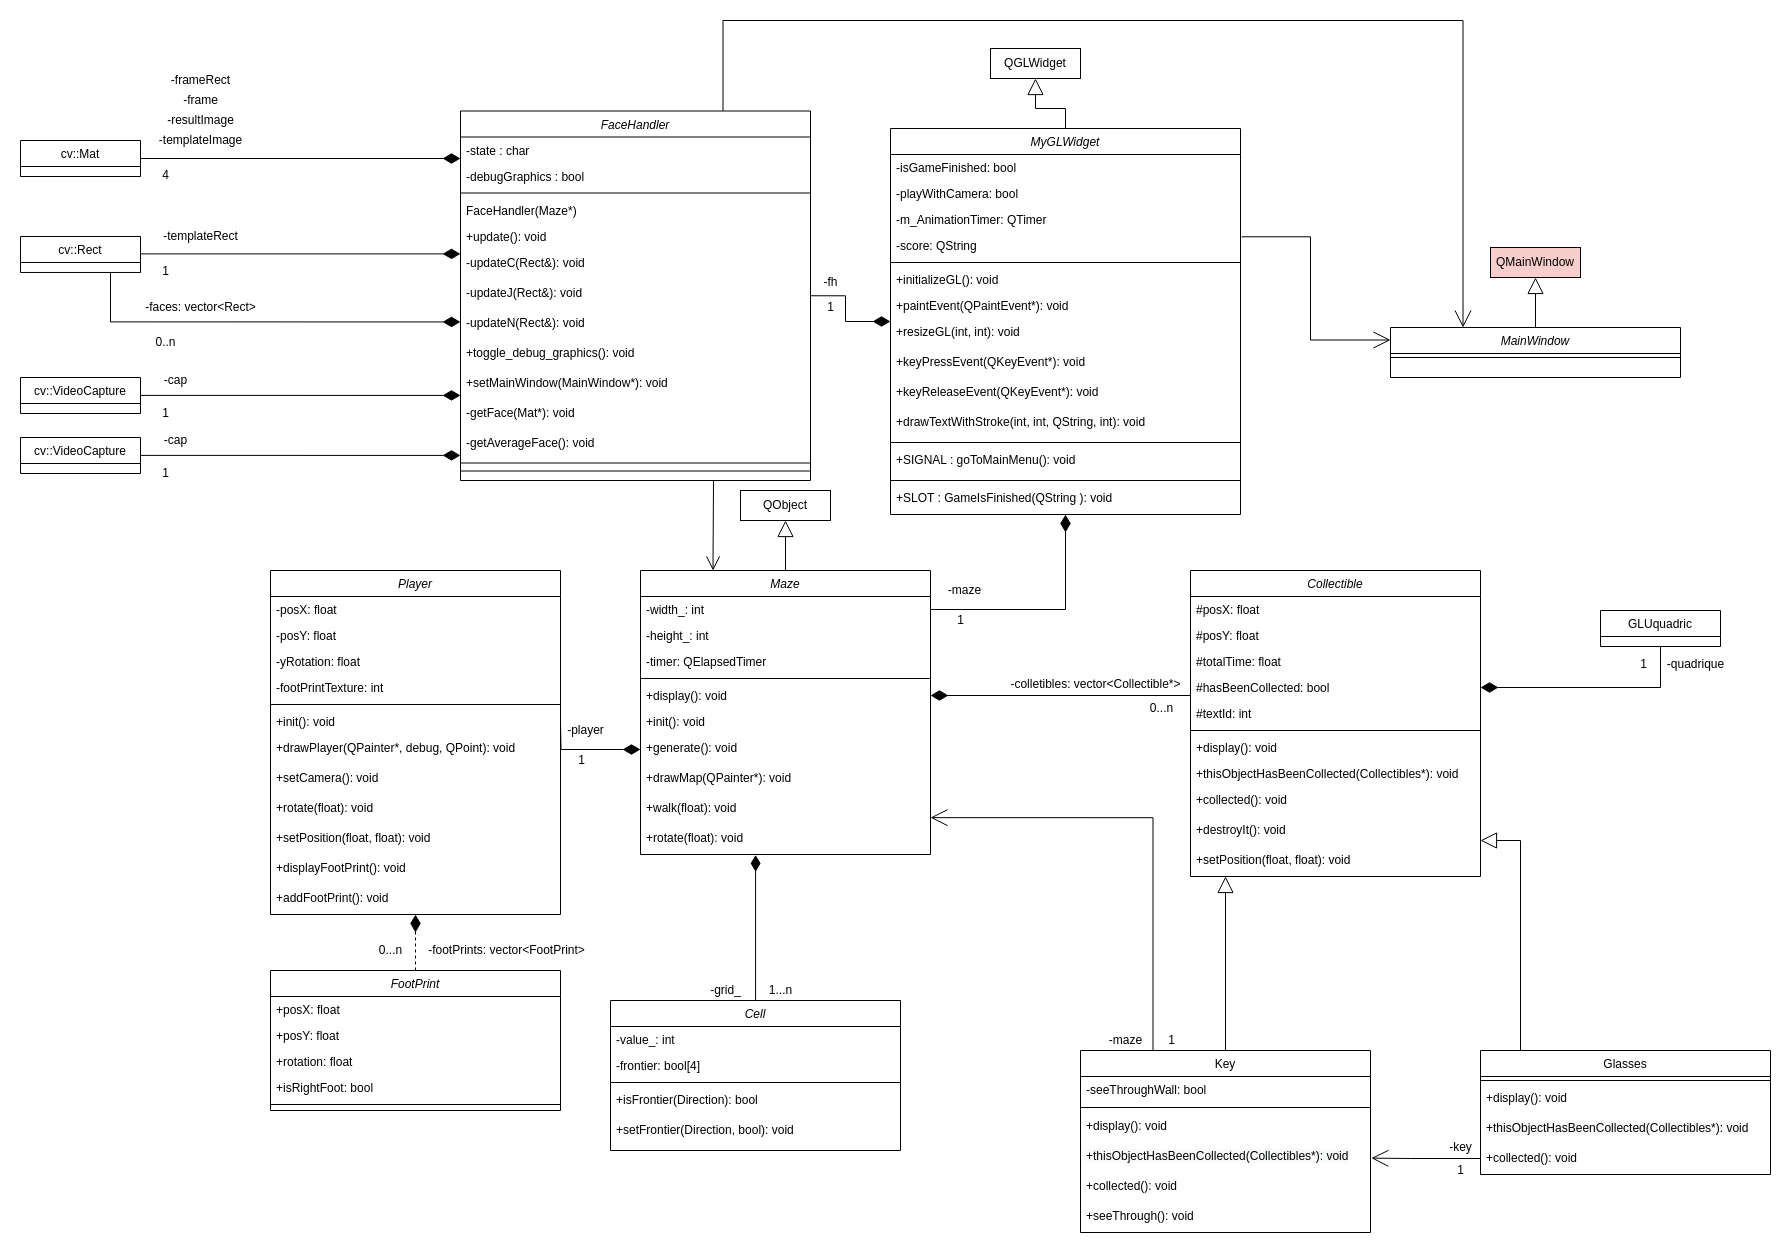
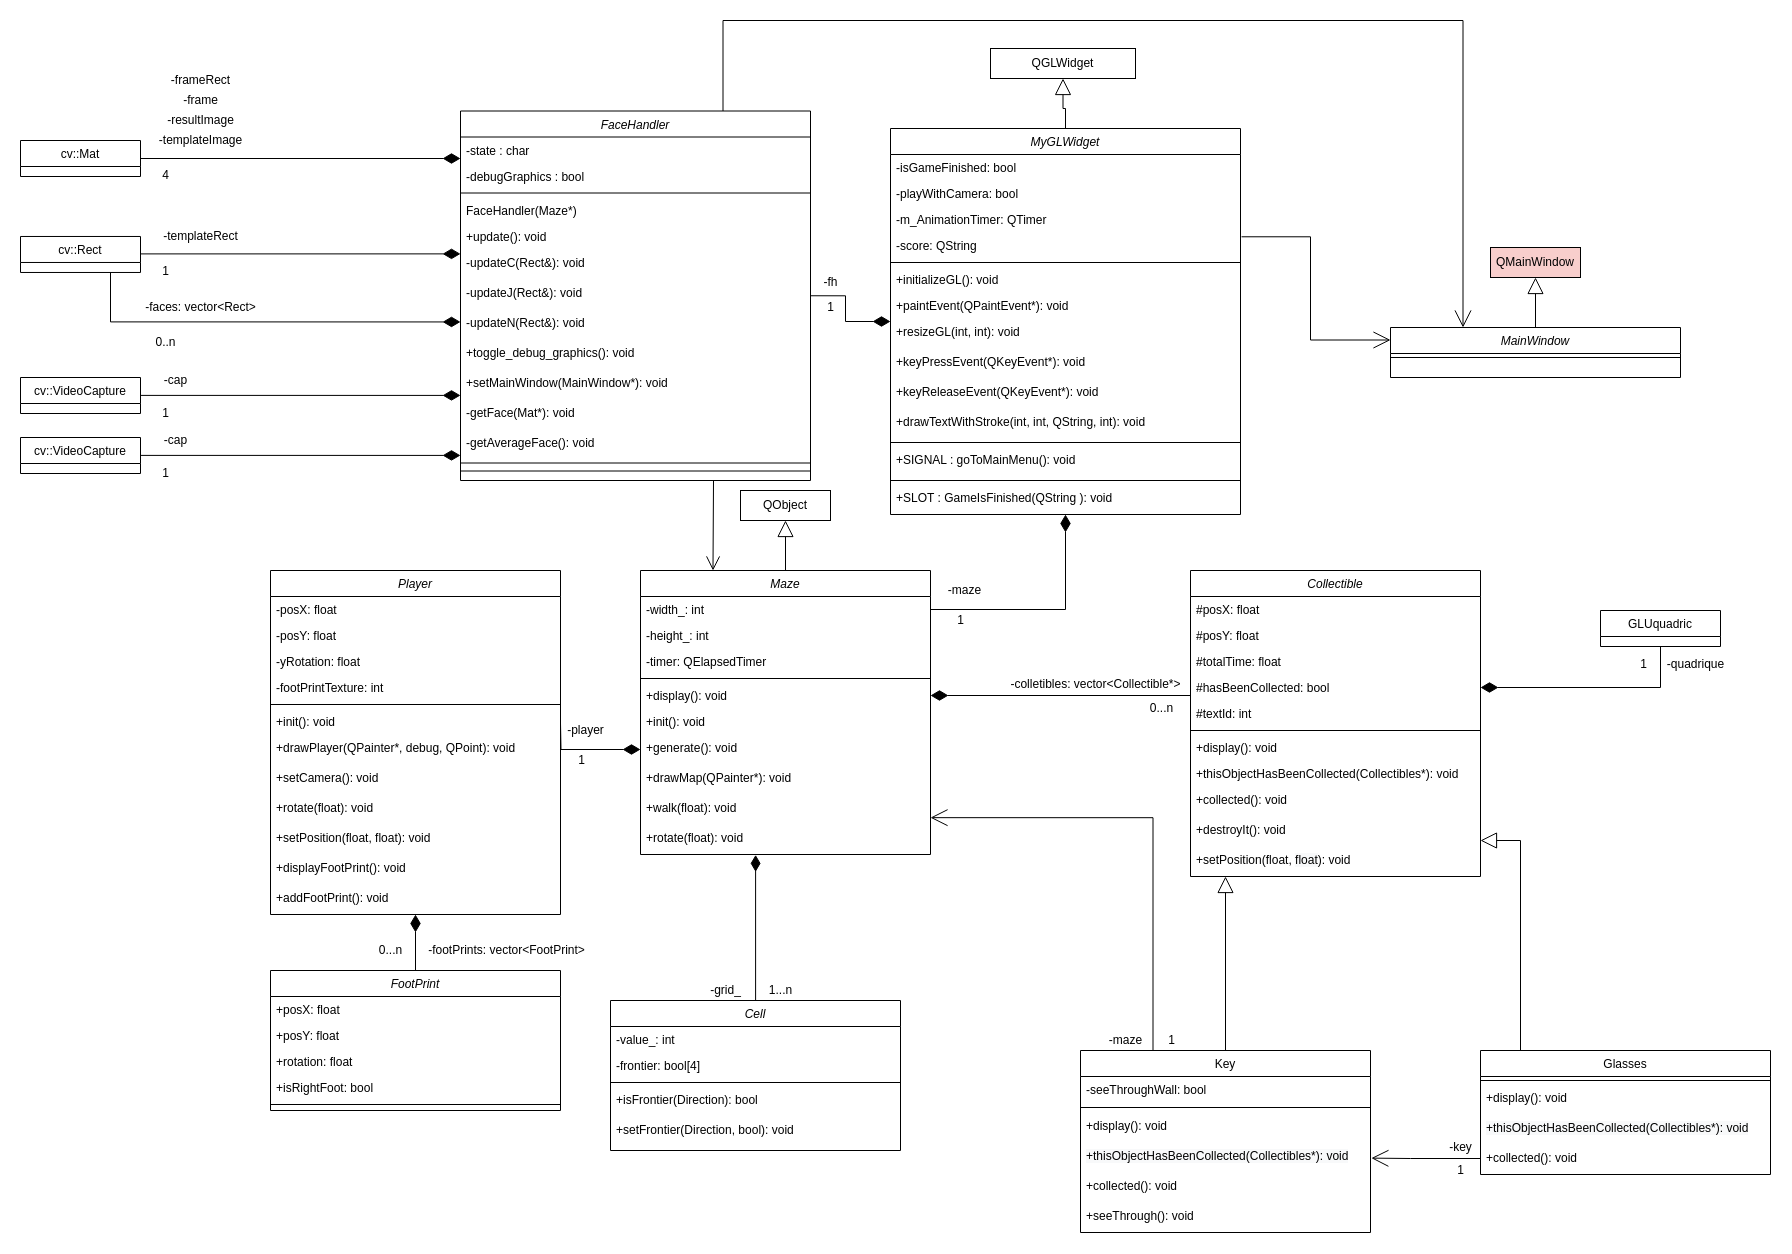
node "QGLWidget": size 90x30 -> 145x30
edge "FootPrint" -> "+addFootPrint(): void": style dashed -> solid
